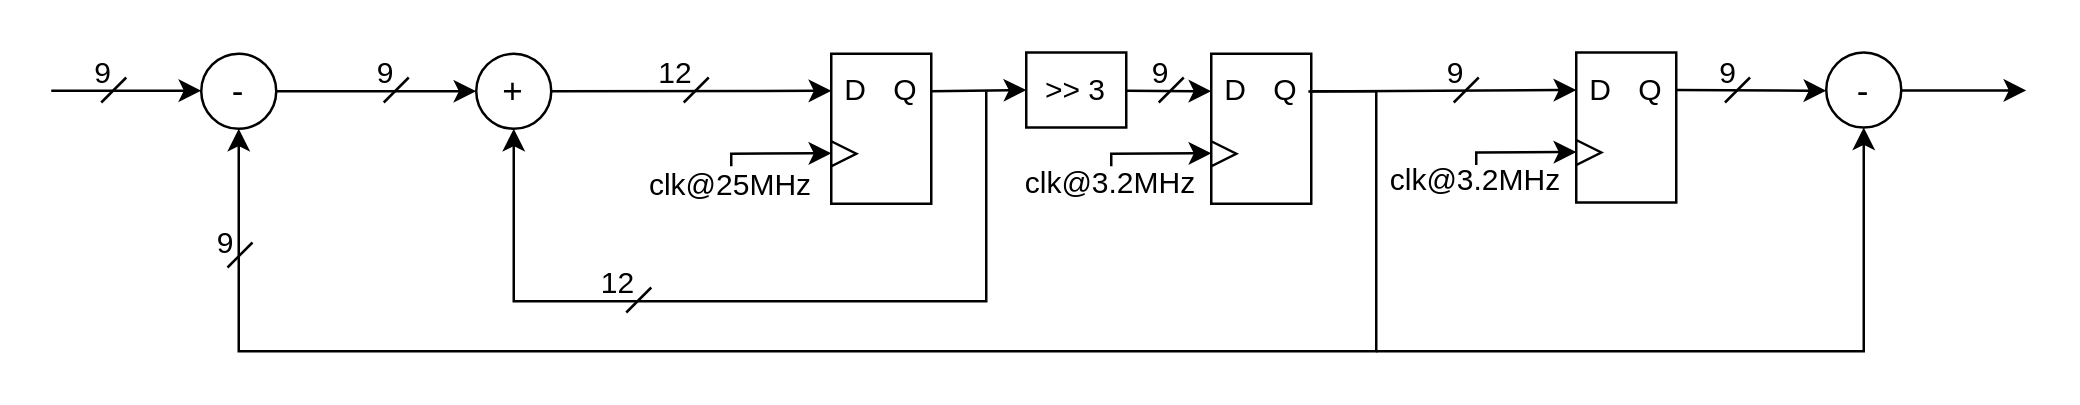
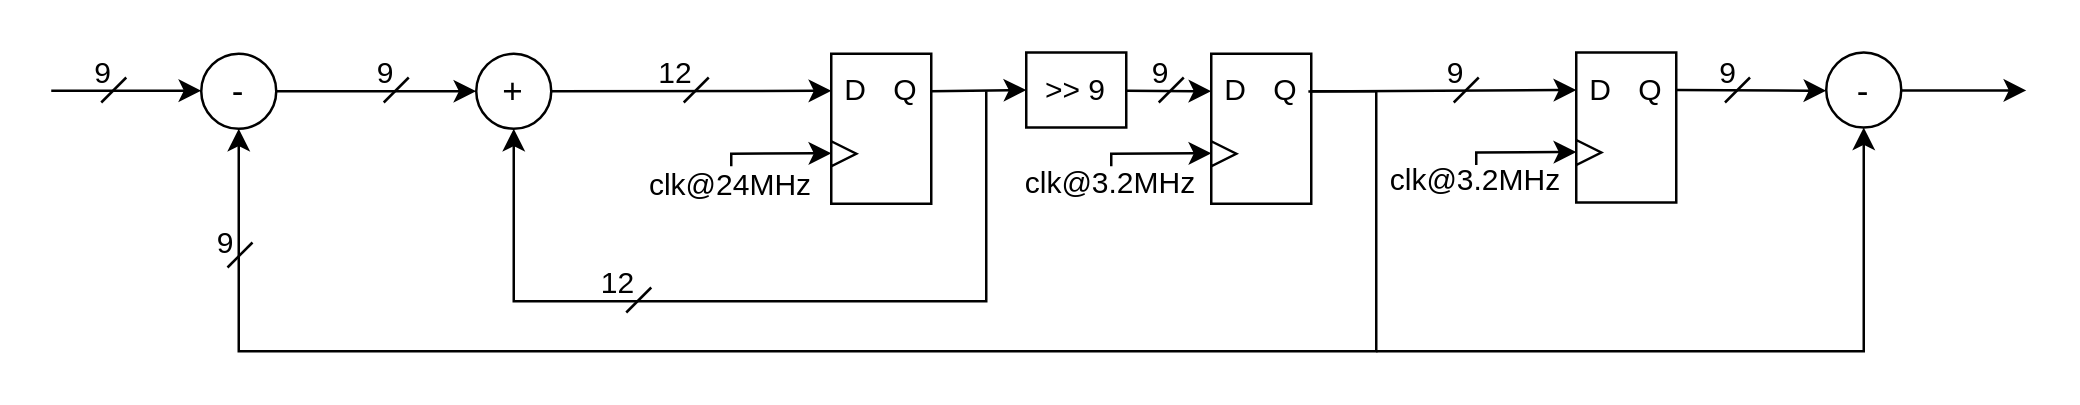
node ">> 3": label ">> 3" -> ">> 9"
node "clk@25MHz": label "clk@25MHz" -> "clk@24MHz"
